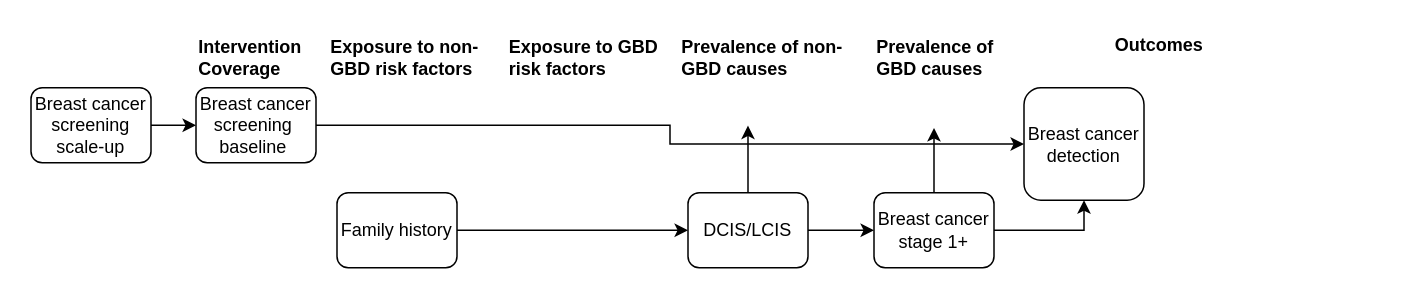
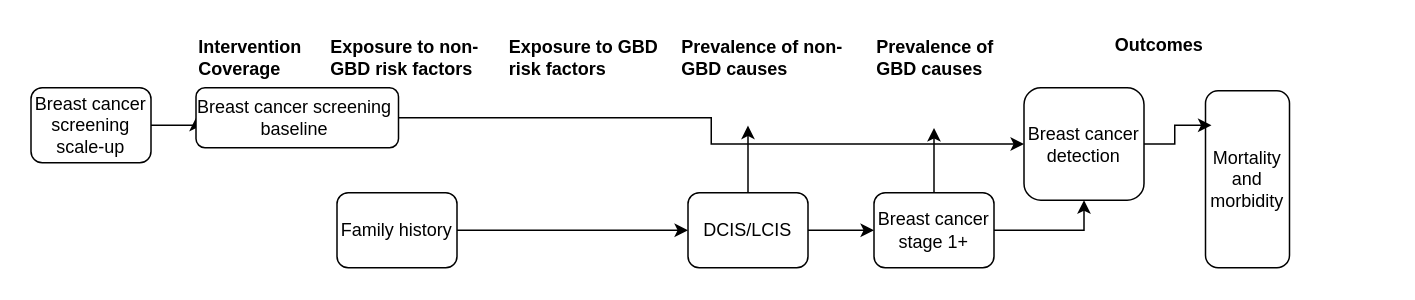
node "Breast cancer screening baseline": size 120x75 -> 203x60
edge "Breast cancer detection" -> "Mortality and morbidity": added
node "Mortality and morbidity": added
